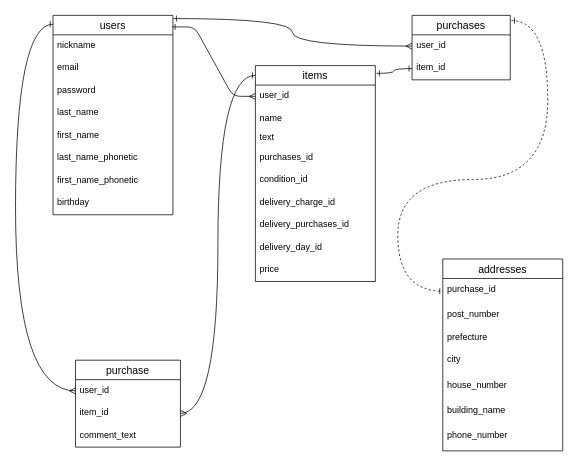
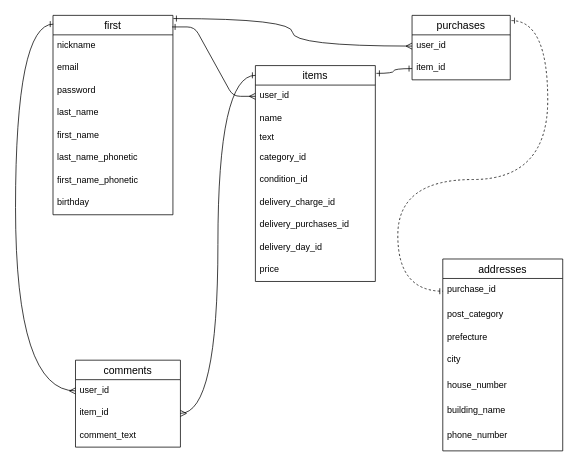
node "users": label "users" -> "first"
node "purchases_id": label "purchases_id" -> "category_id"
node "post_number": label "post_number" -> "post_category"
node "purchase": label "purchase" -> "comments"
